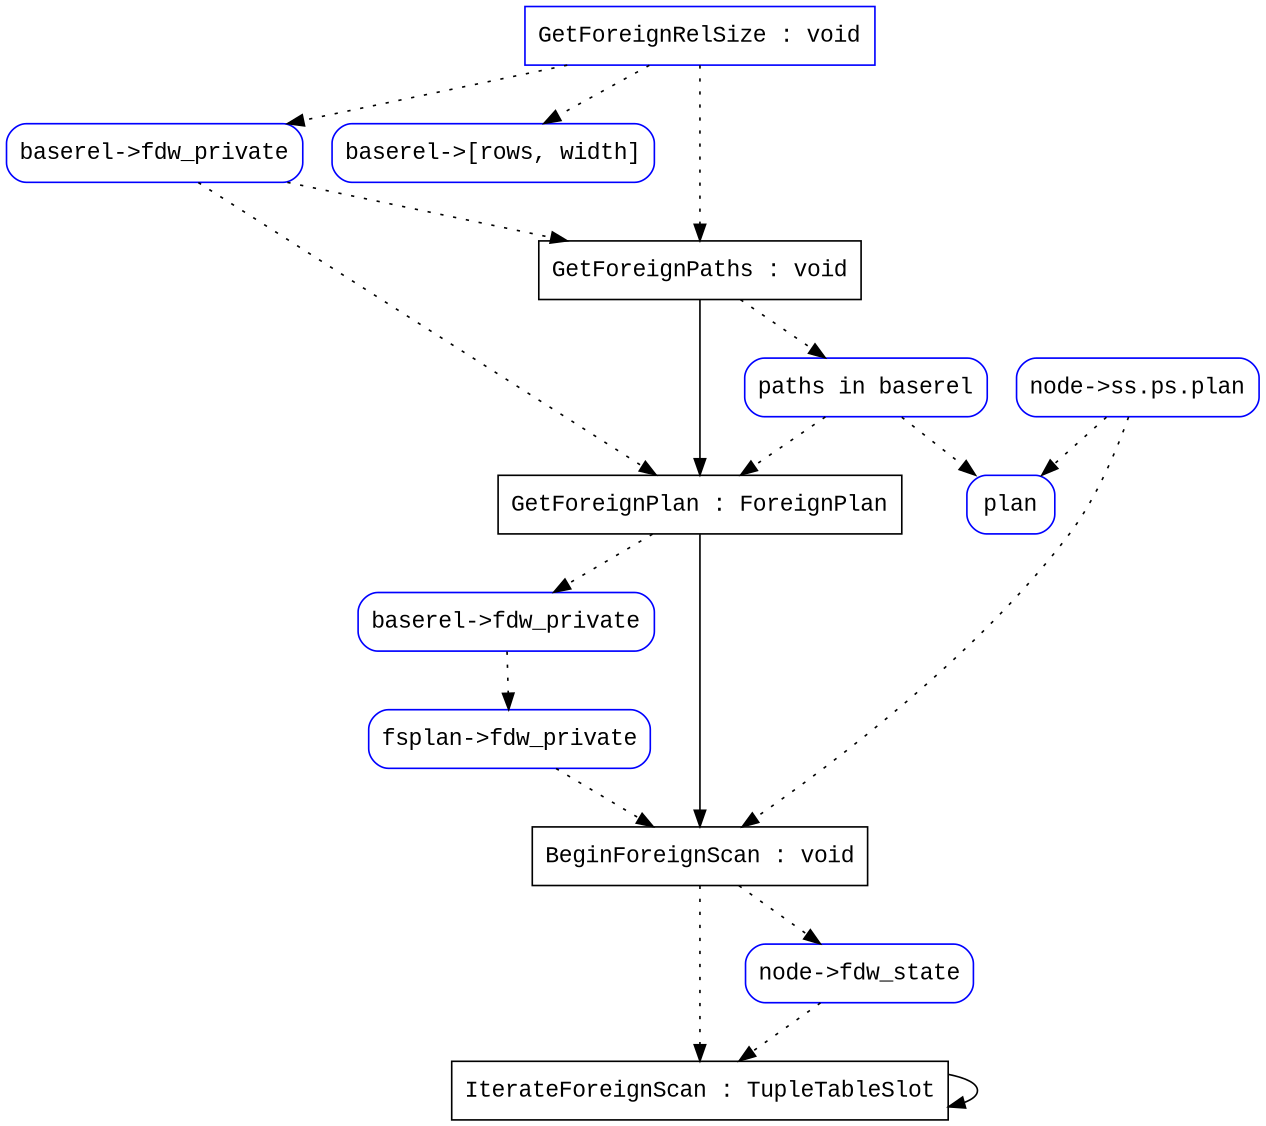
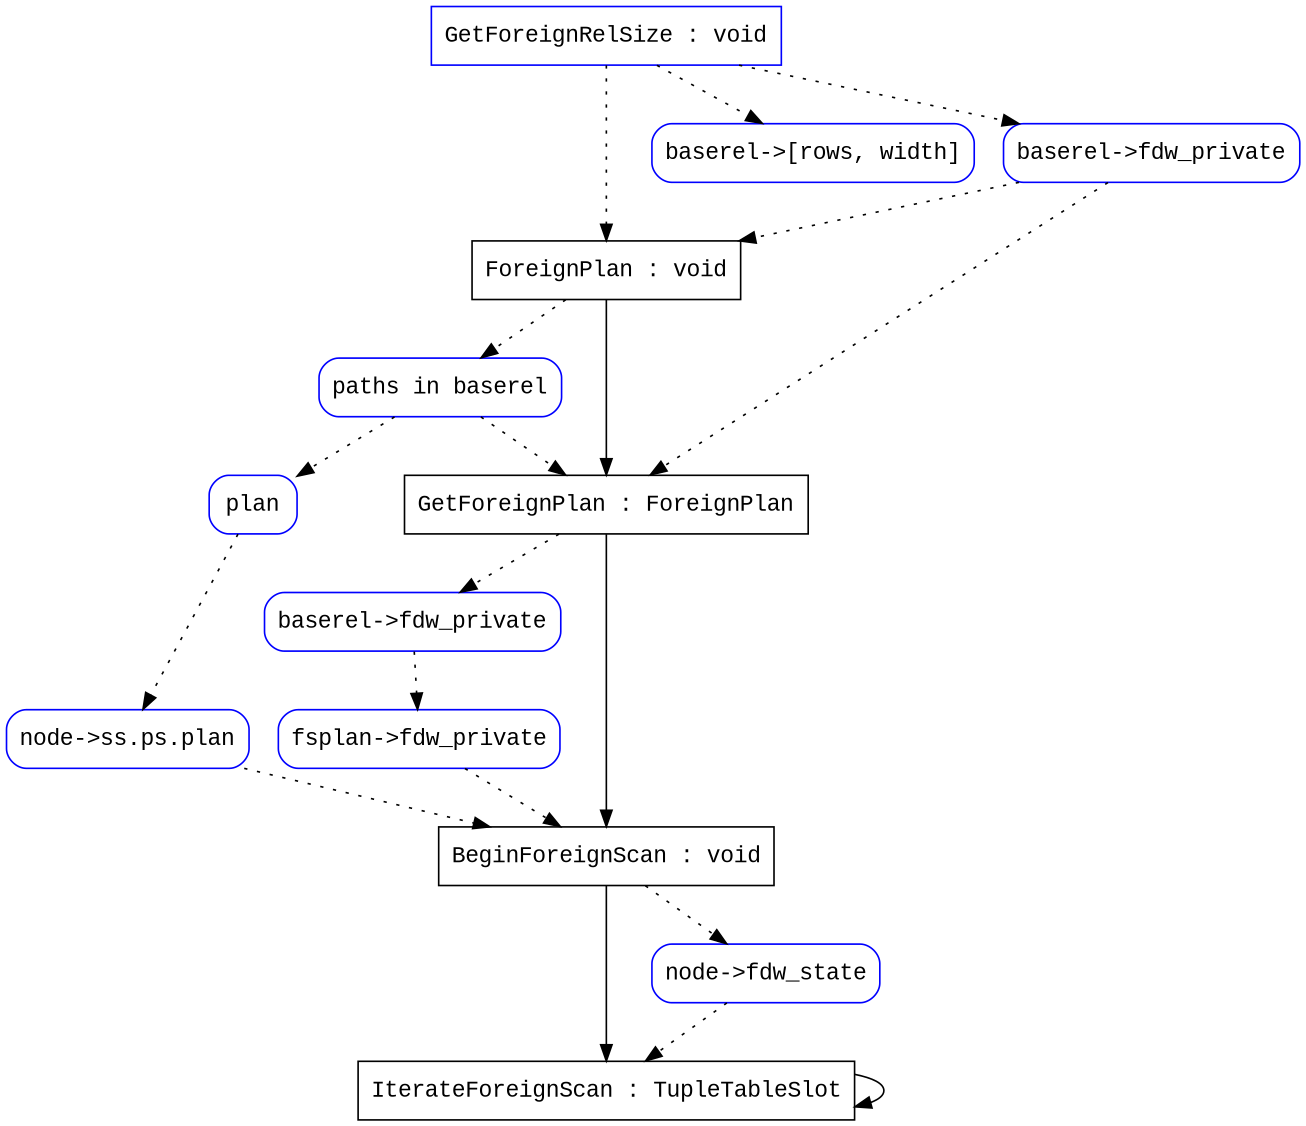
node "GetForeignPaths : void": label "GetForeignPaths : void" -> "ForeignPlan : void"
edge "node->ss.ps.plan" -> "plan": reversed
edge "BeginForeignScan : void" -> "IterateForeignScan : TupleTableSlot": style dotted -> solid
